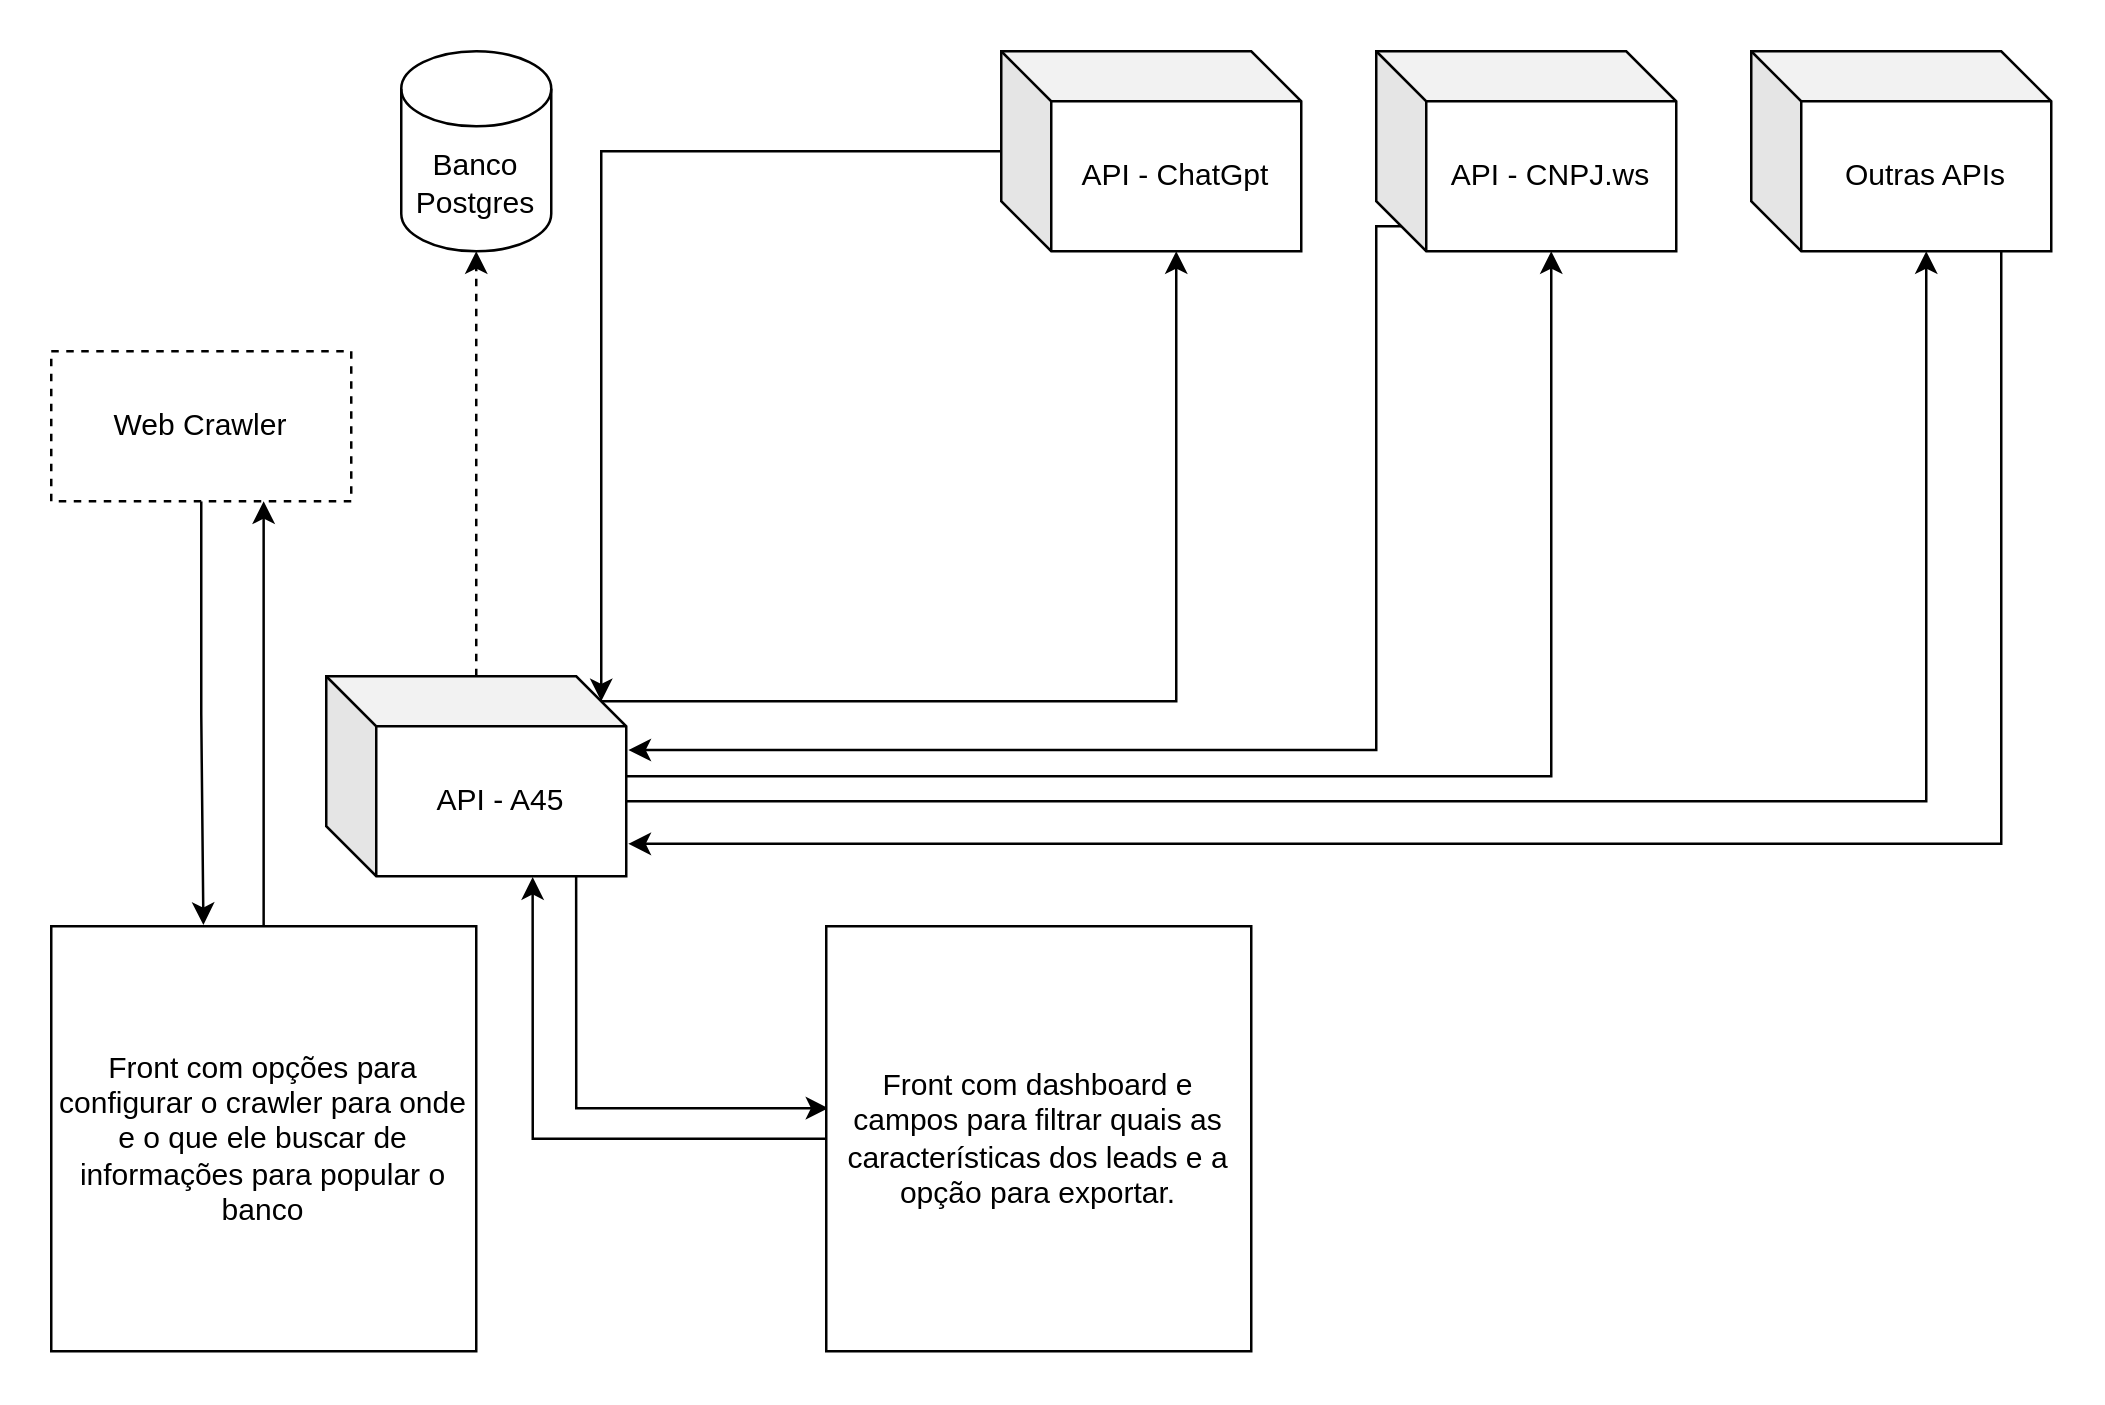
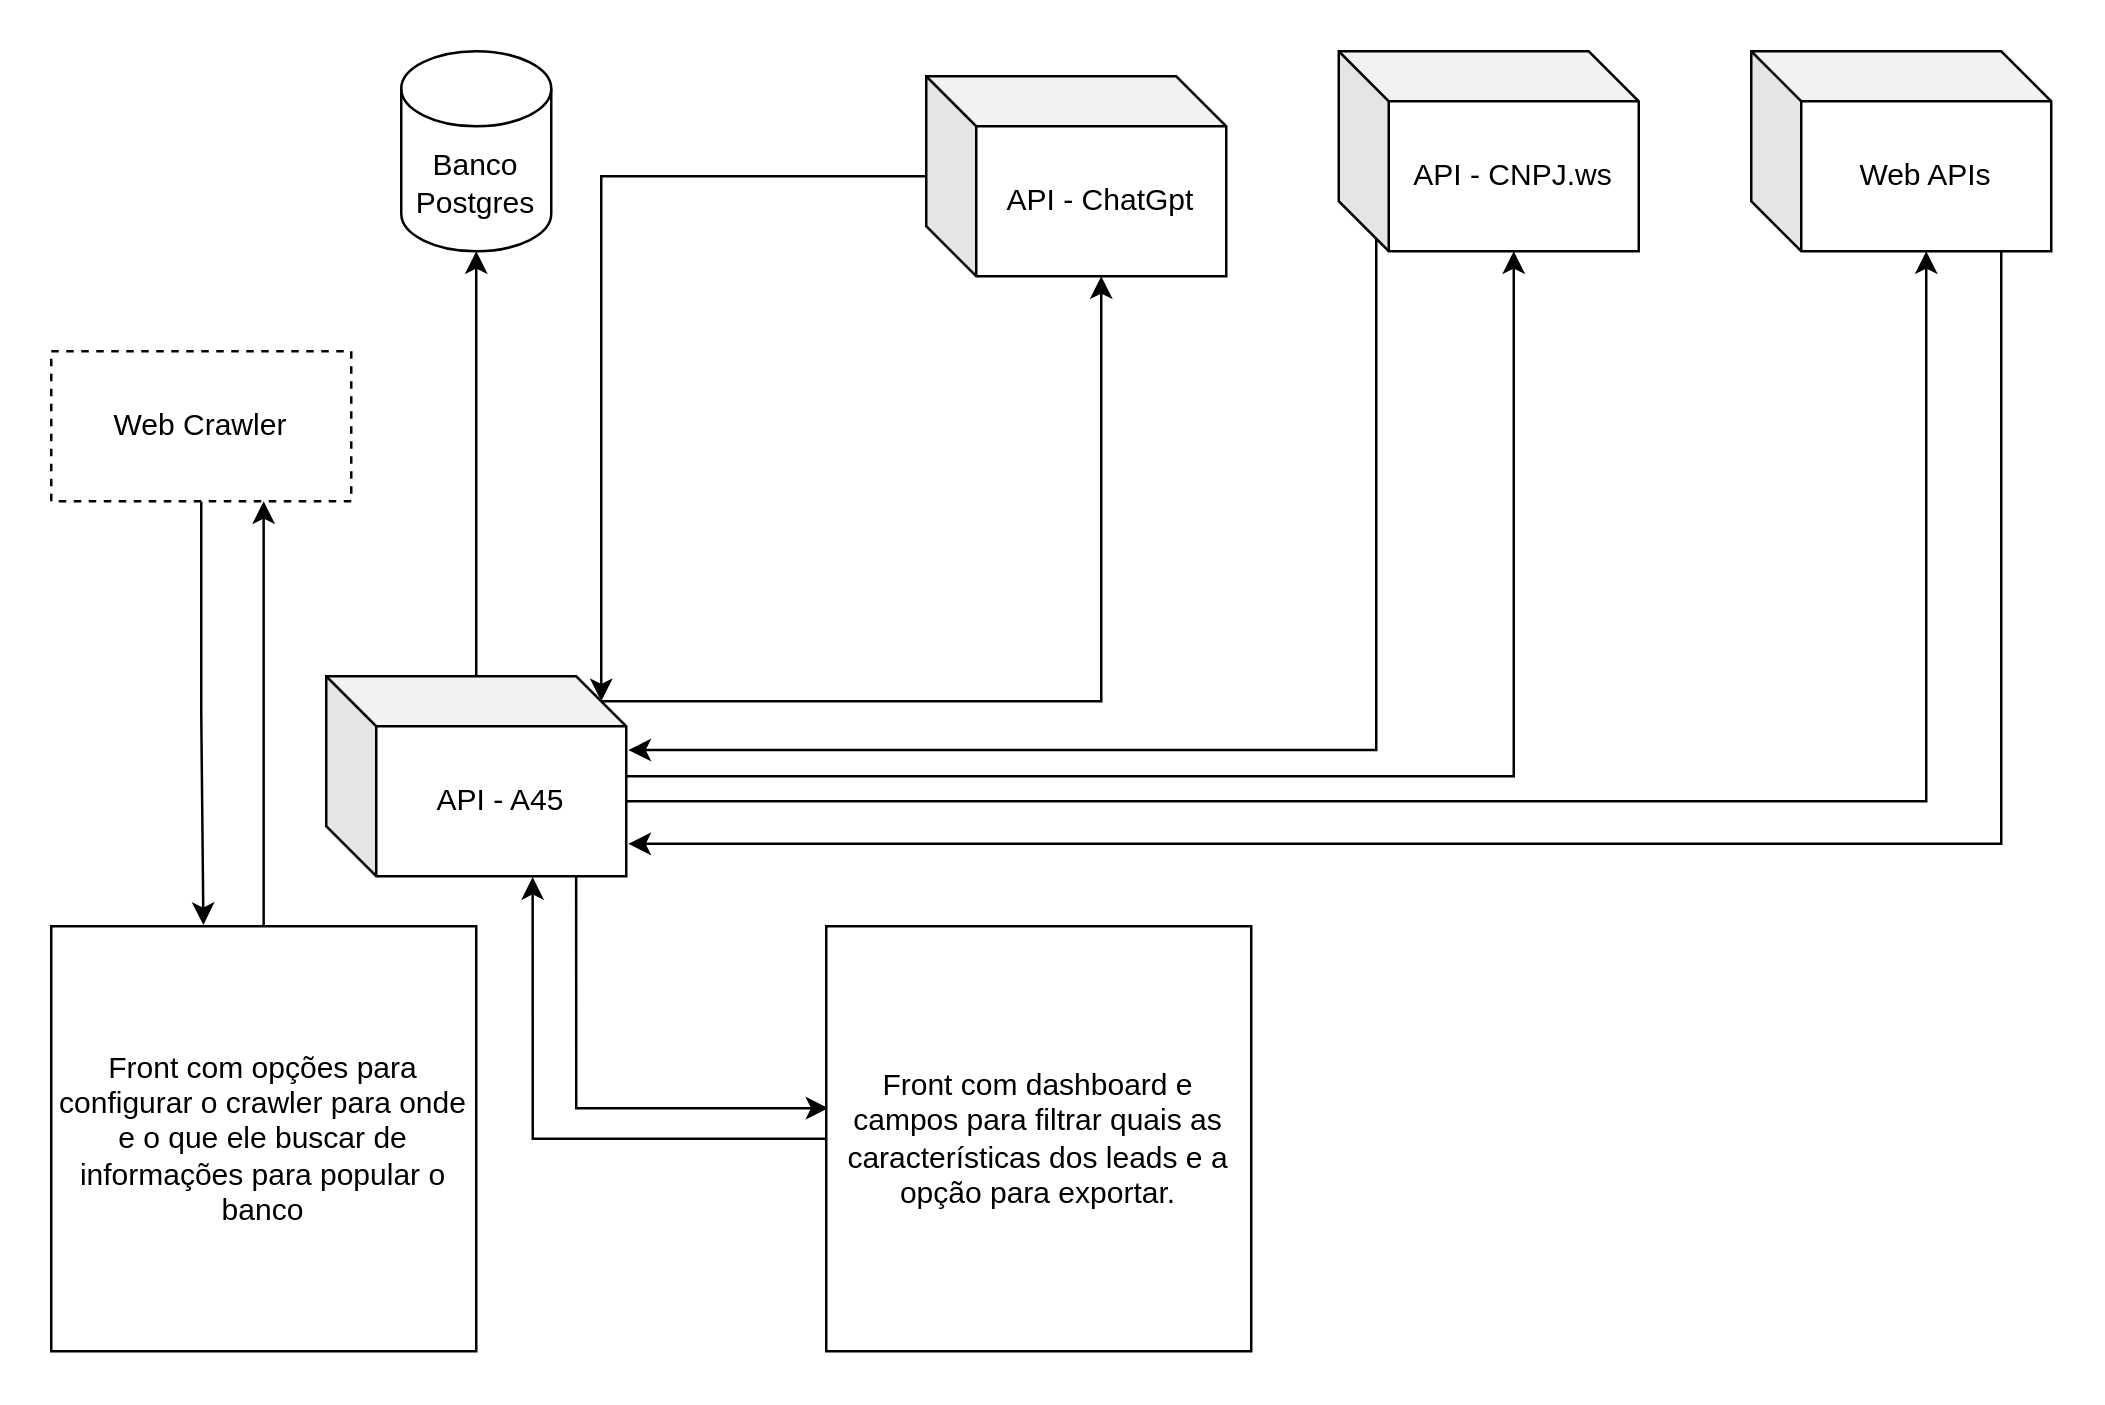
node "API - ChatGpt": moved (1151, 151) -> (1076, 176)
node "API - CNPJ.ws": moved (1526, 151) -> (1489, 151)
node "Outras APIs": label "Outras APIs" -> "Web APIs"
edge "API - A45" -> "Banco Postgres": style dashed -> solid
